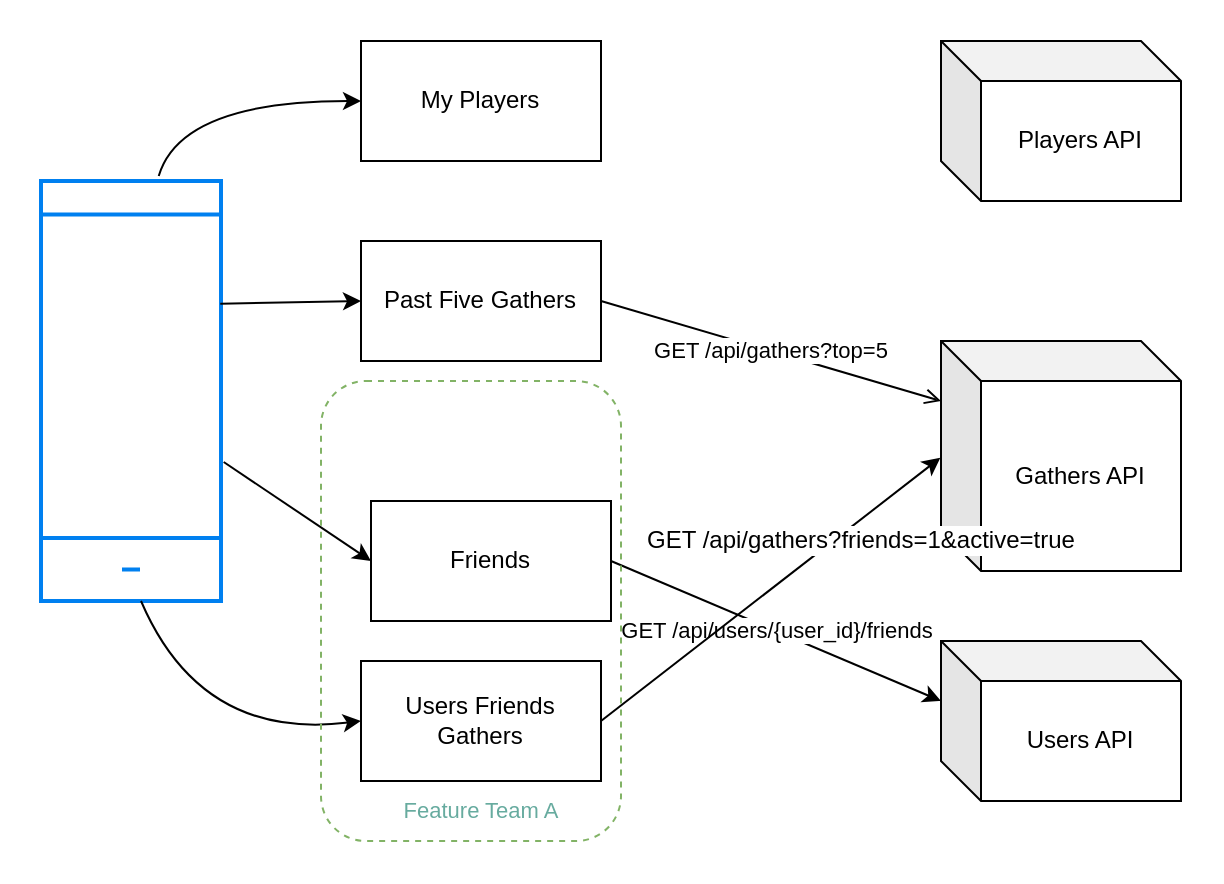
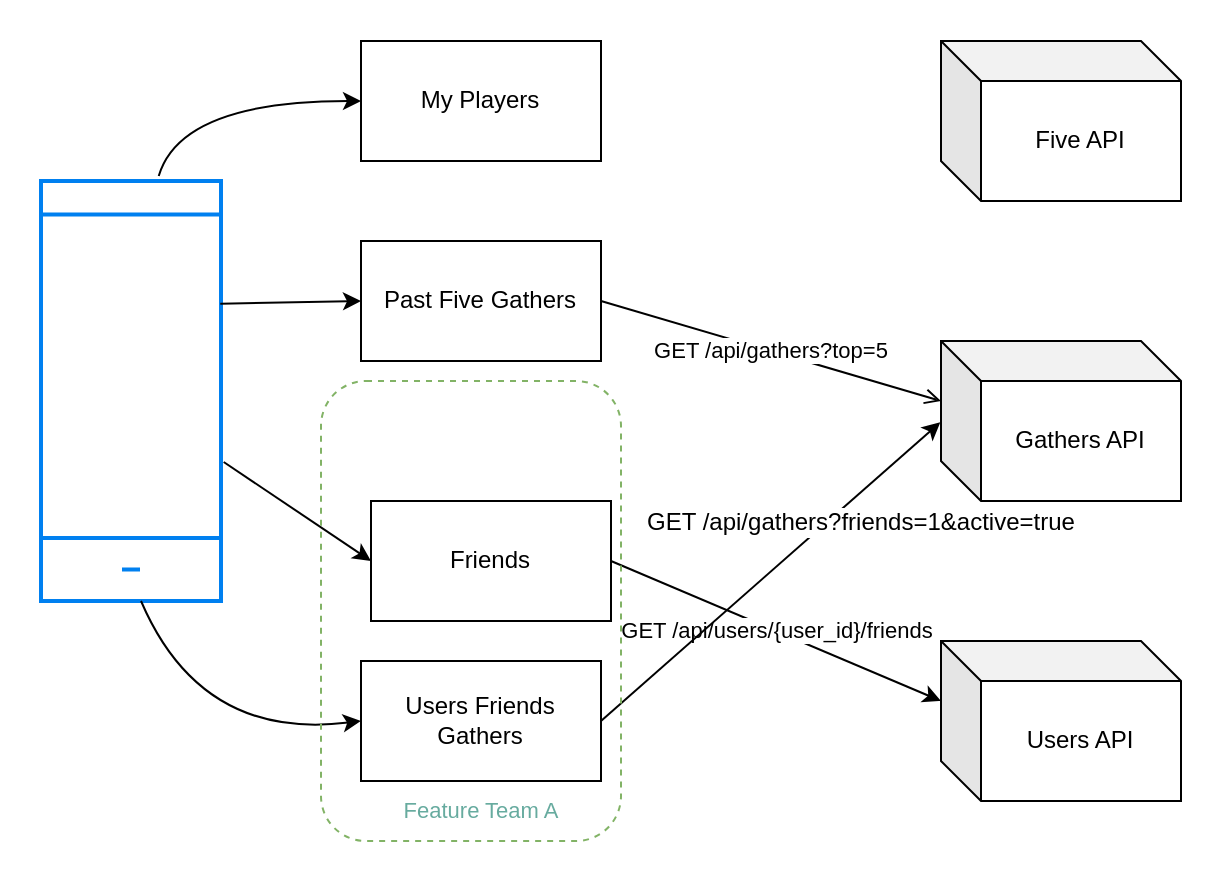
node "Players API": label "Players API" -> "Five API"
node "Gathers API": size 240x230 -> 240x160
